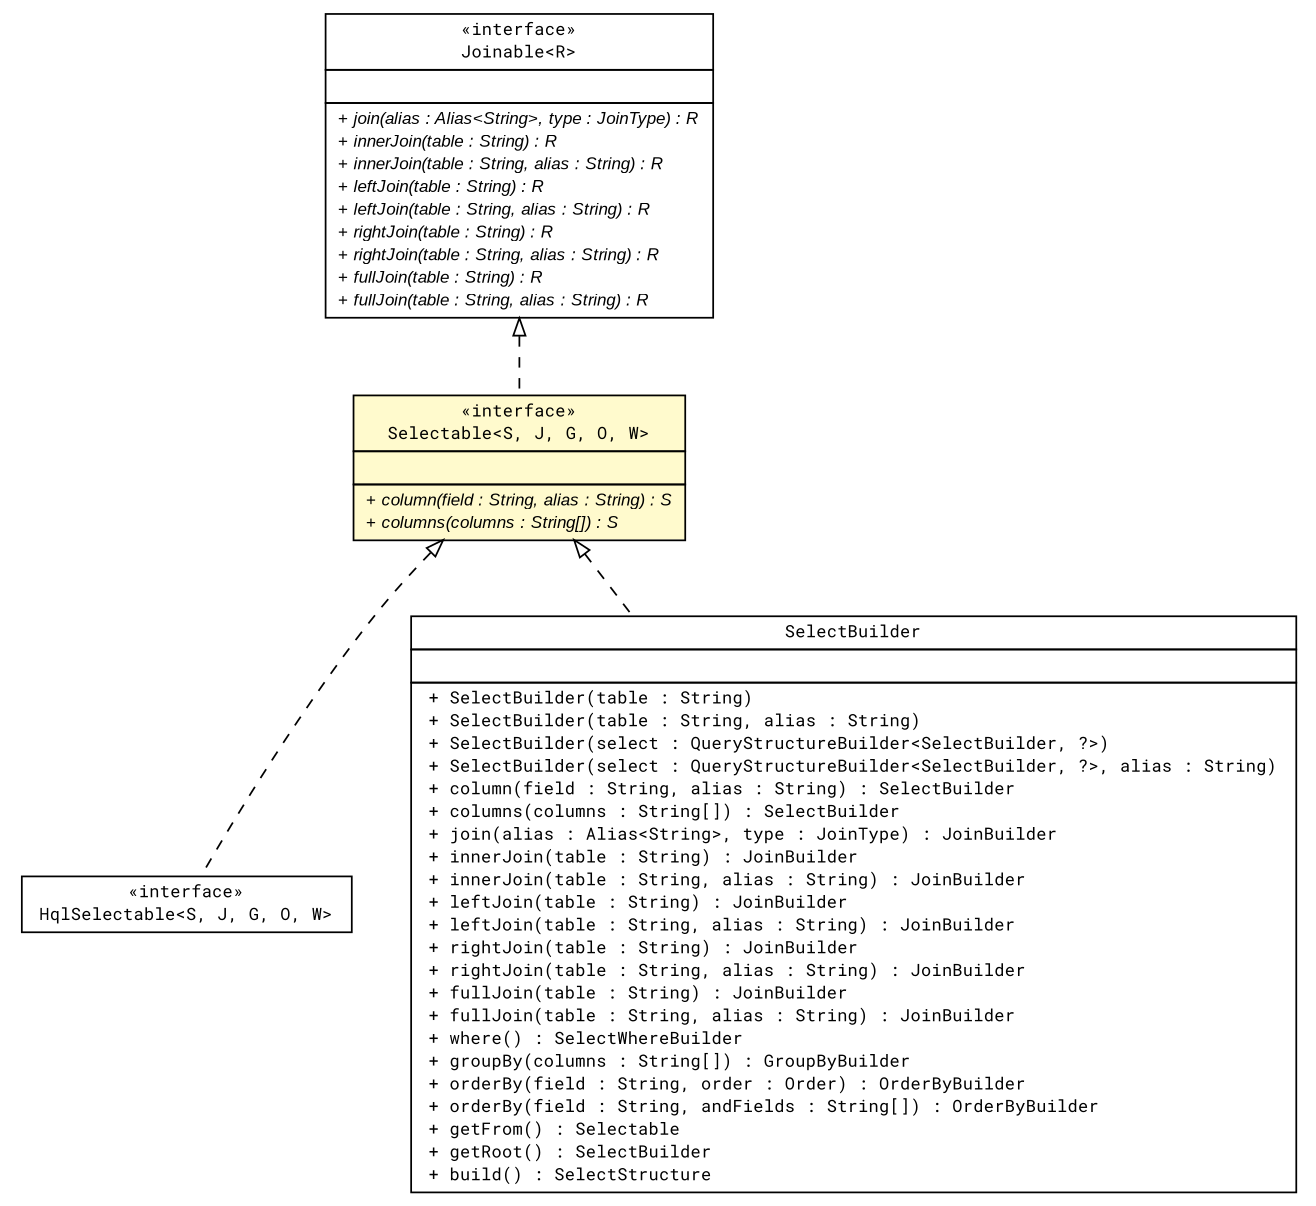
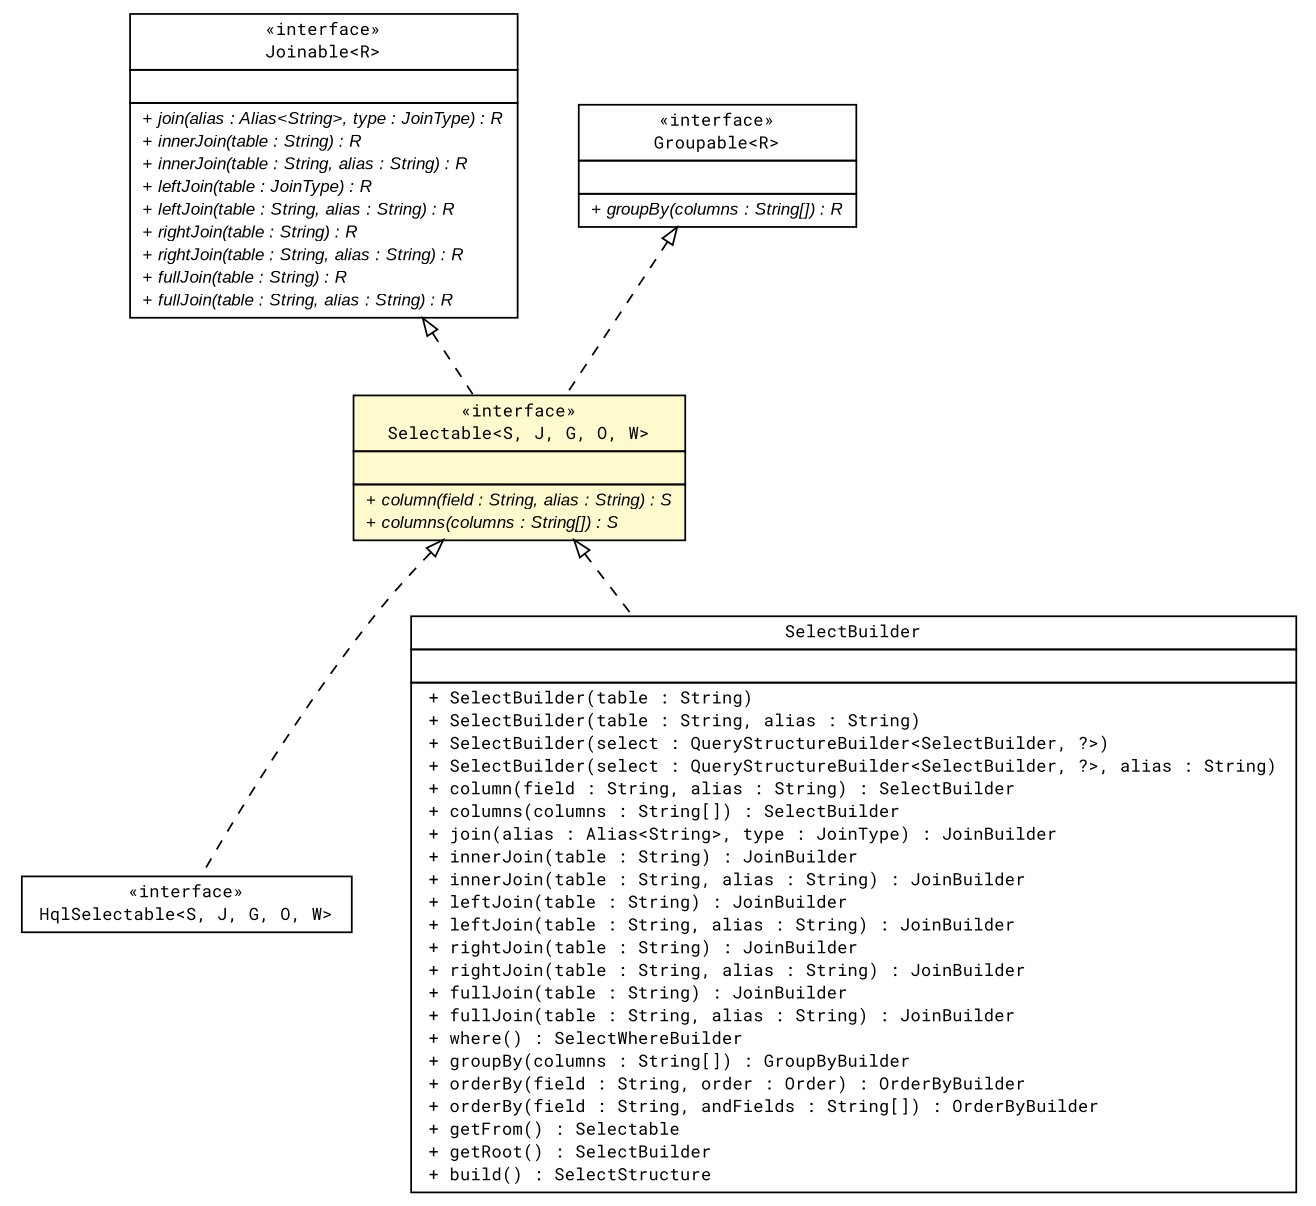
node "Groupable<R>": added
node "Joinable<R>": text "+ leftJoin(table : String) : R" -> "+ leftJoin(table : JoinType) : R"
